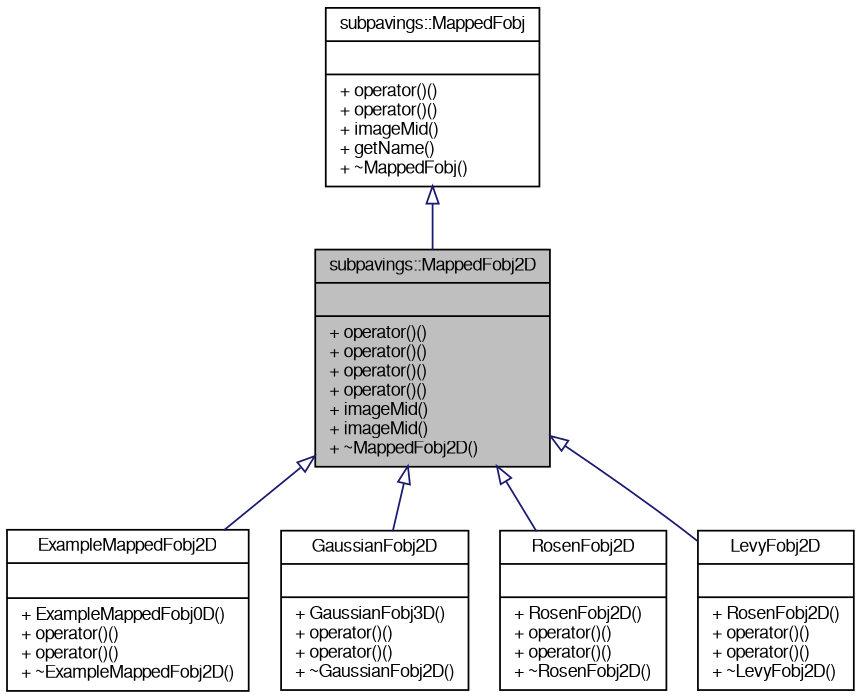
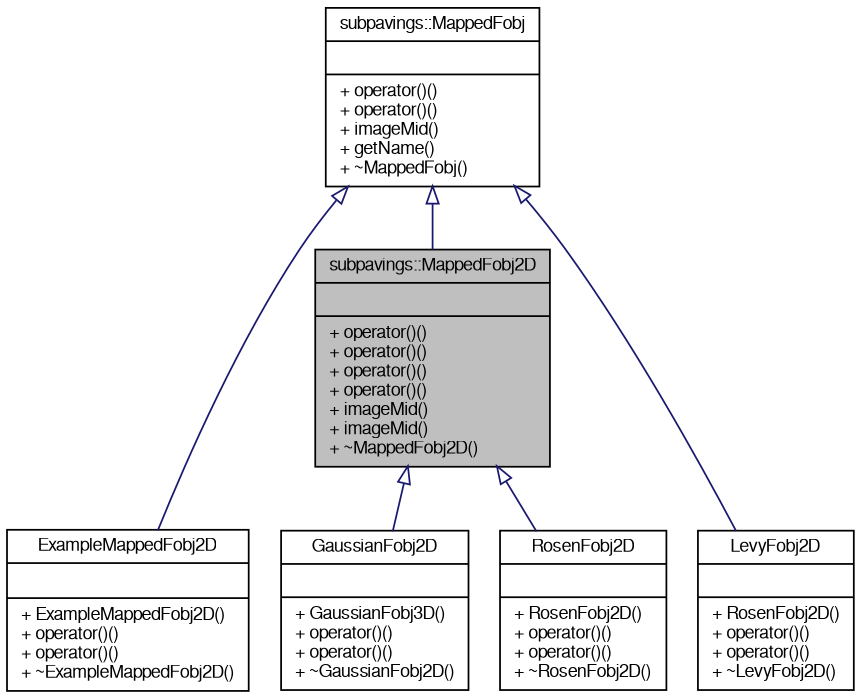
edge "LevyFobj2D" -> "subpavings::MappedFobj2D": now "LevyFobj2D" -> "subpavings::MappedFobj"
edge "ExampleMappedFobj2D" -> "subpavings::MappedFobj2D": now "ExampleMappedFobj2D" -> "subpavings::MappedFobj"
node "ExampleMappedFobj2D": text "+ ExampleMappedFobj0D()" -> "+ ExampleMappedFobj2D()"
